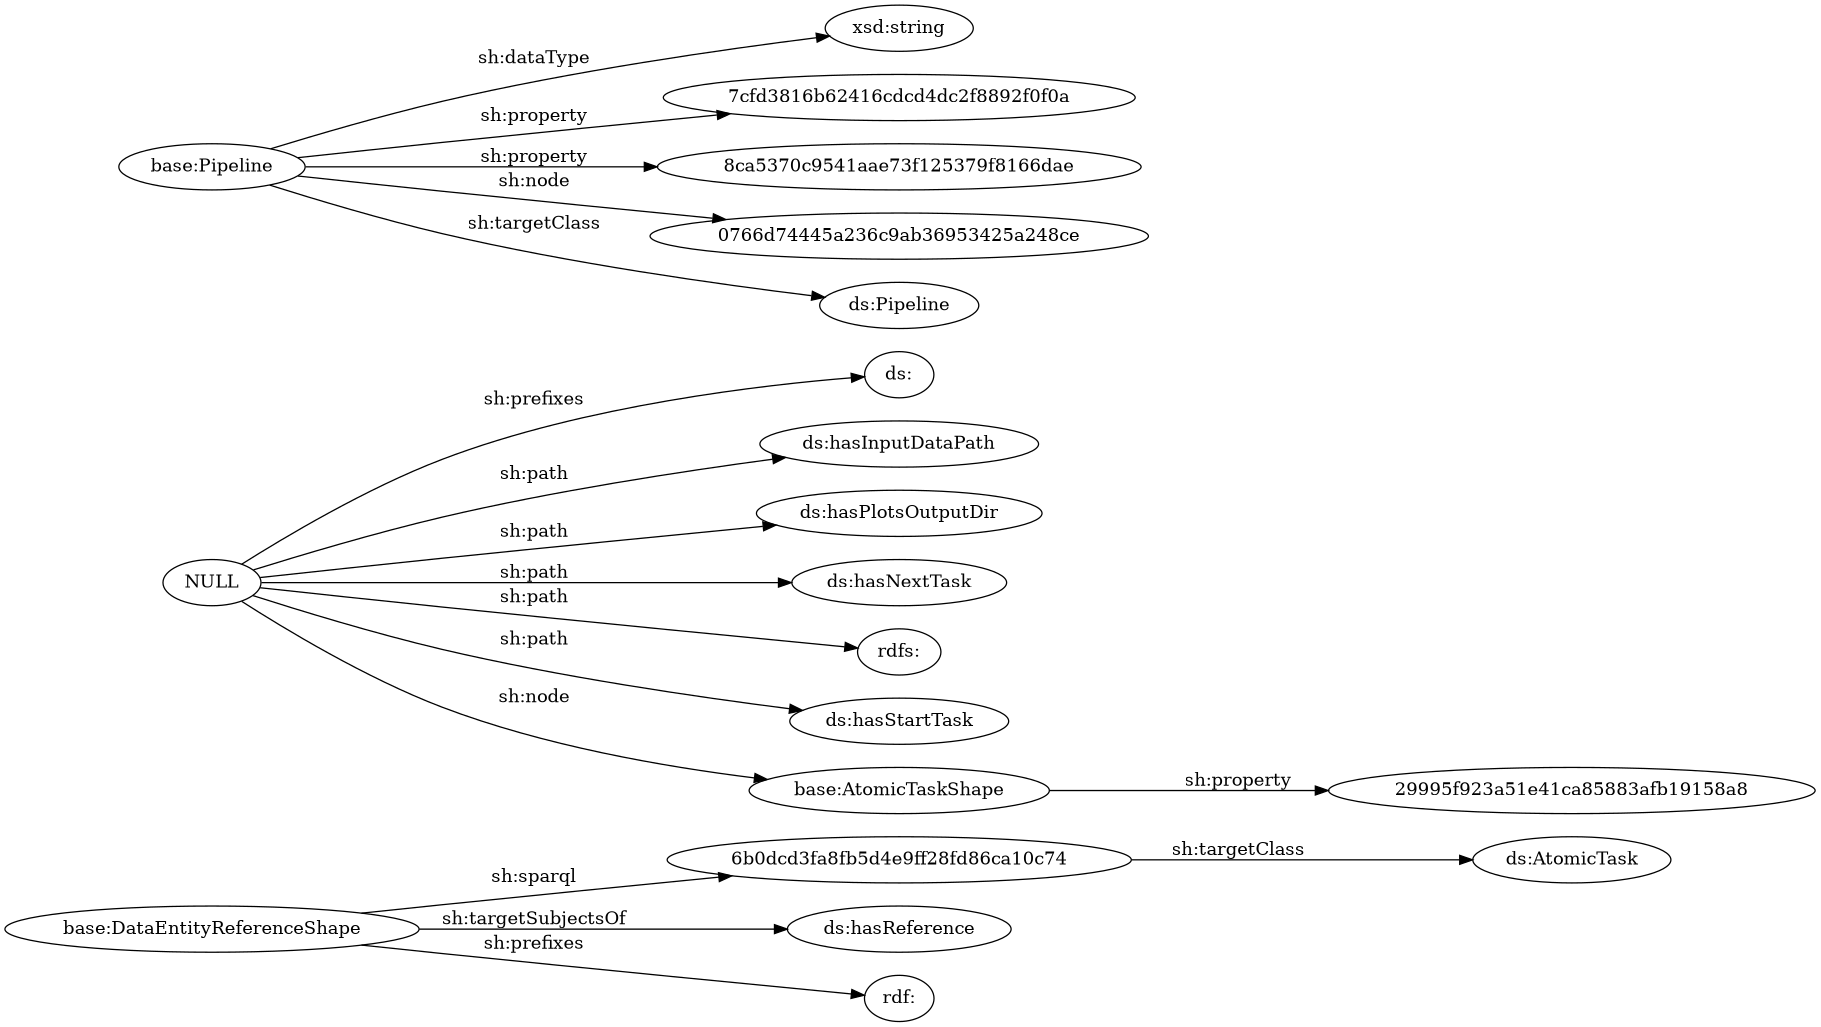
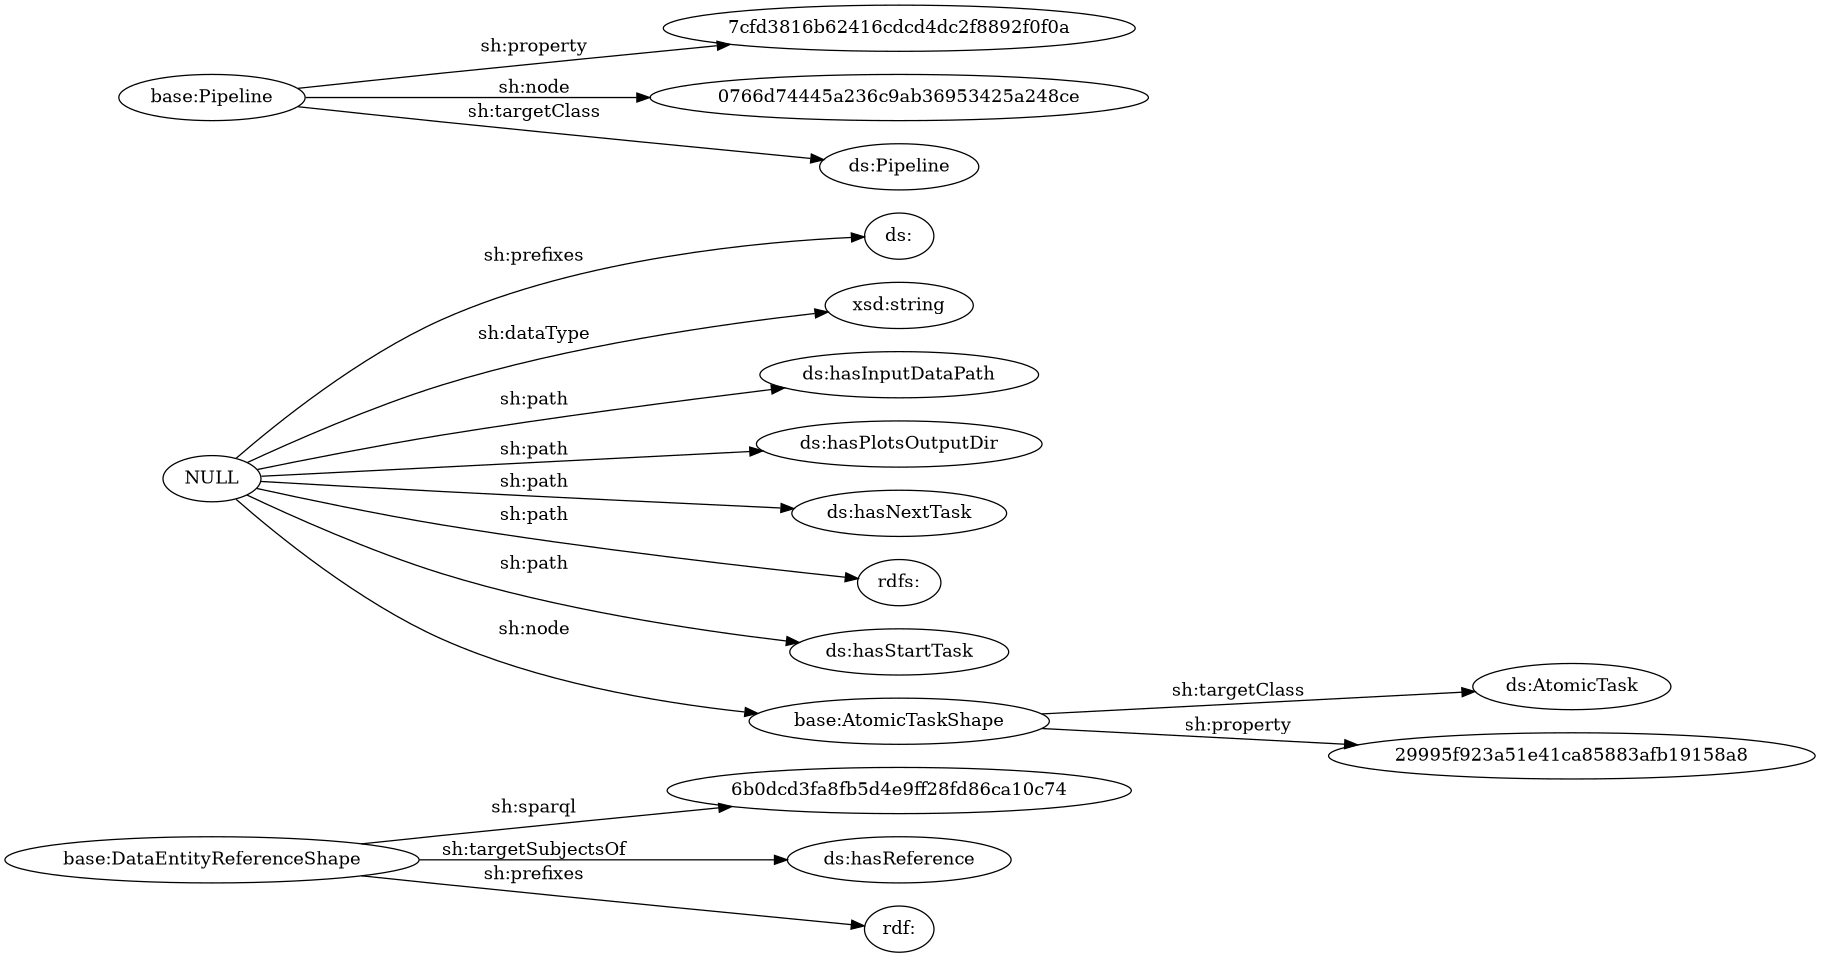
edge "base:Pipeline" -> "xsd:string": now "NULL" -> "xsd:string"
node "8ca5370c9541aae73f125379f8166dae": removed
edge "6b0dcd3fa8fb5d4e9ff28fd86ca10c74" -> "ds:AtomicTask": now "base:AtomicTaskShape" -> "ds:AtomicTask"
